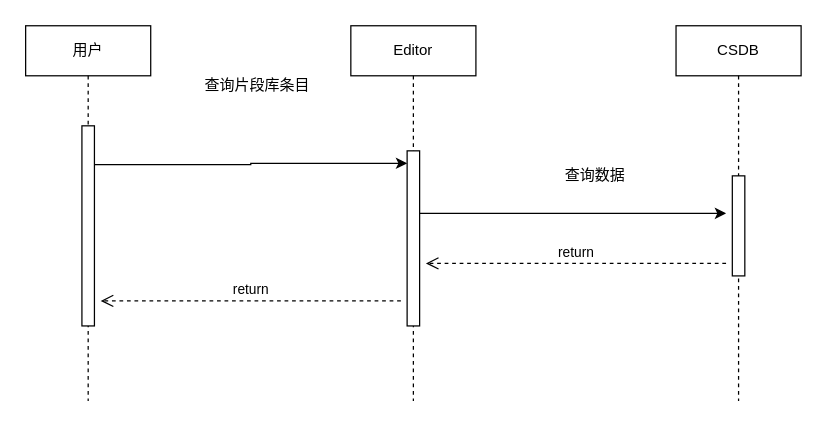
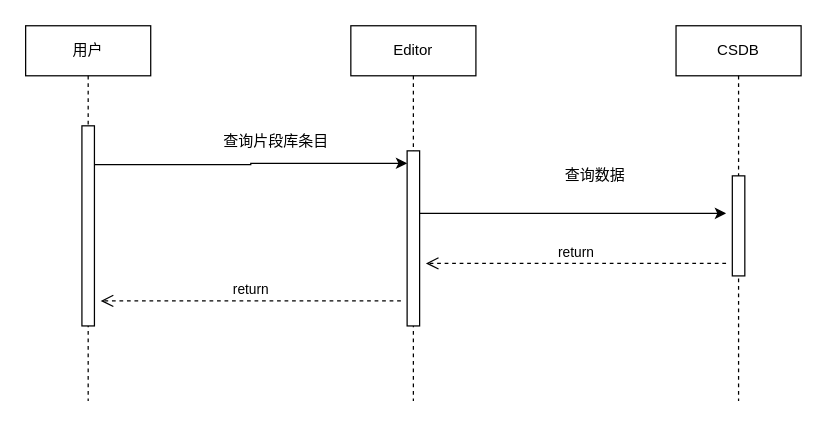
node "查询片段库条目": moved (257, 86) -> (276, 142)
